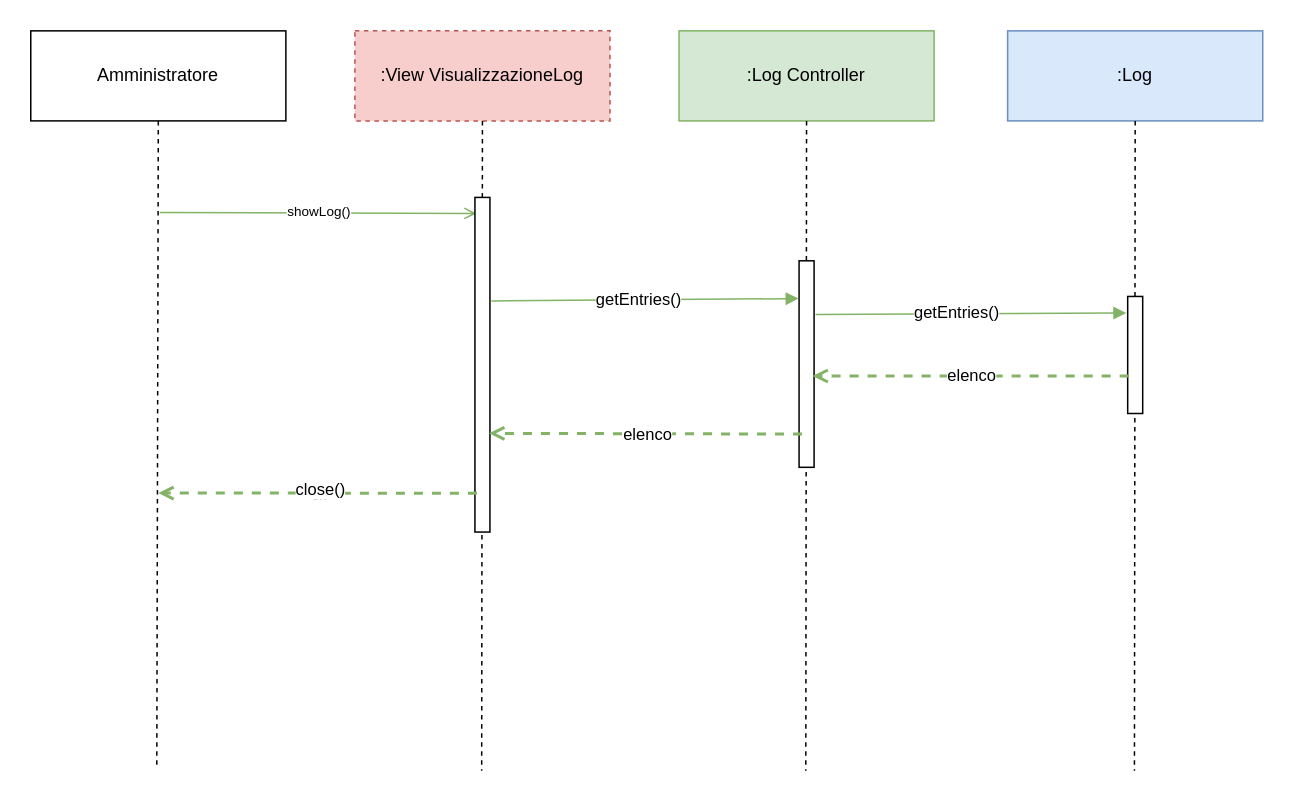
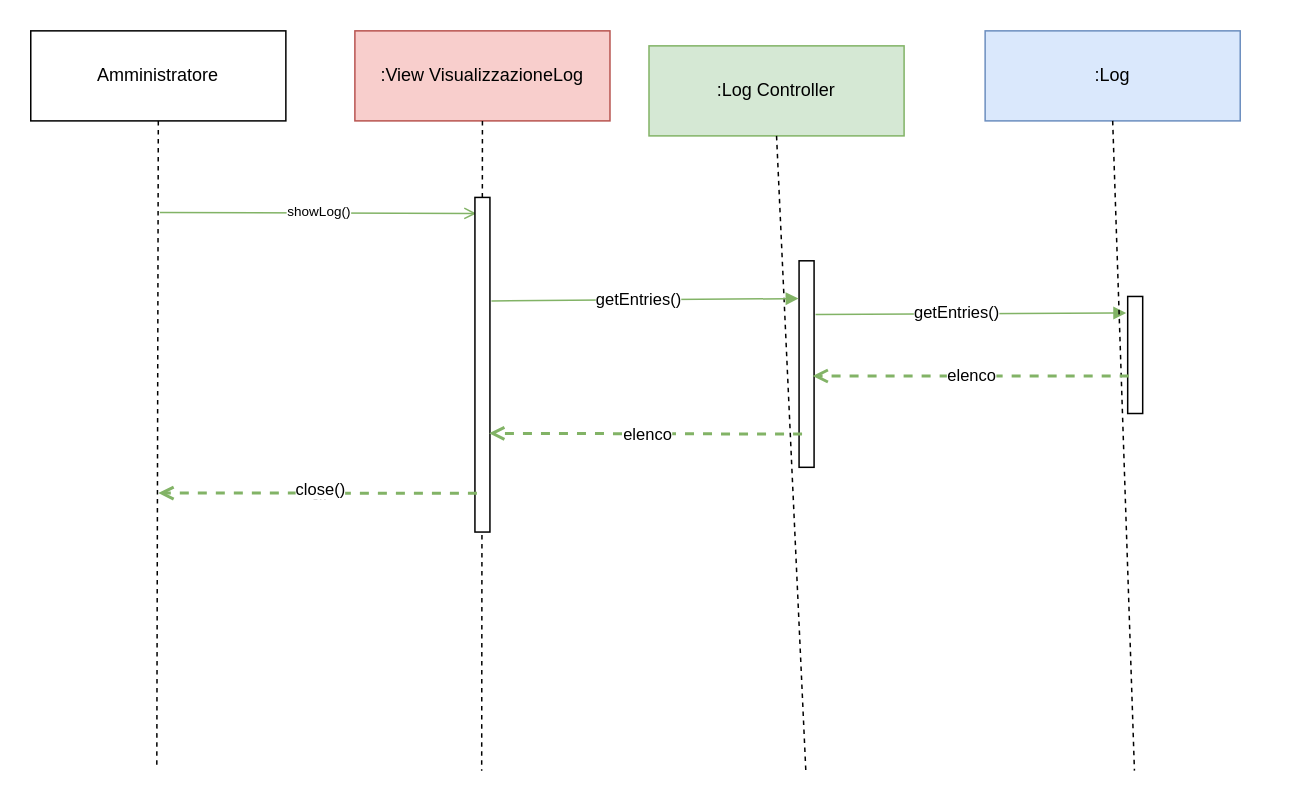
node ":View VisualizzazioneLog": style dashed -> solid
node ":Log Controller": moved (806, 76) -> (776, 91)
node ":Log": moved (1135, 76) -> (1112, 76)
